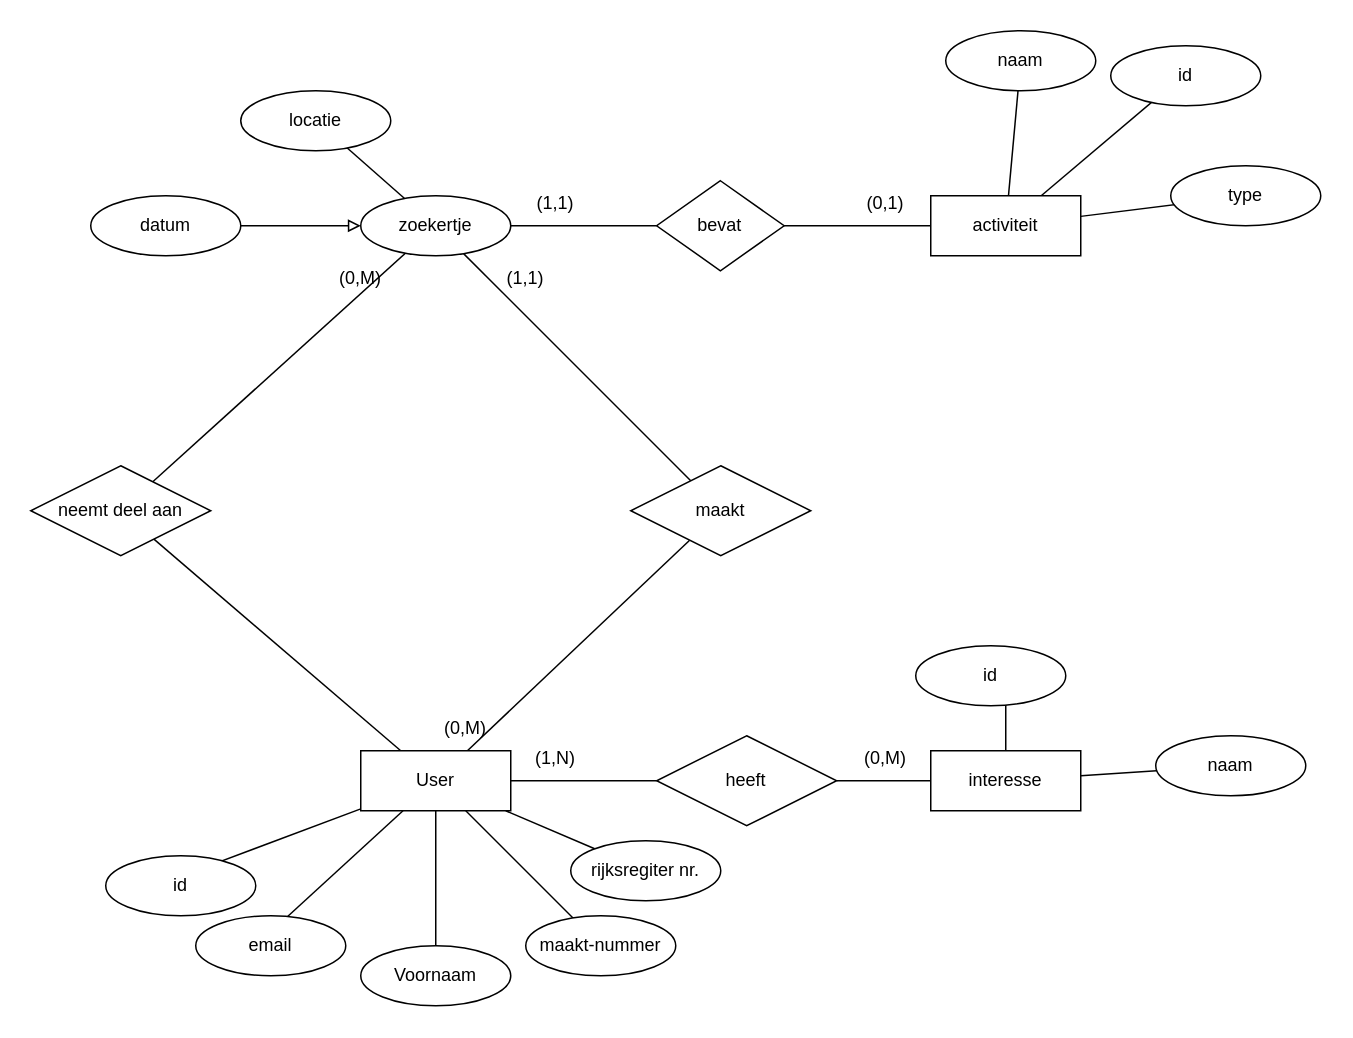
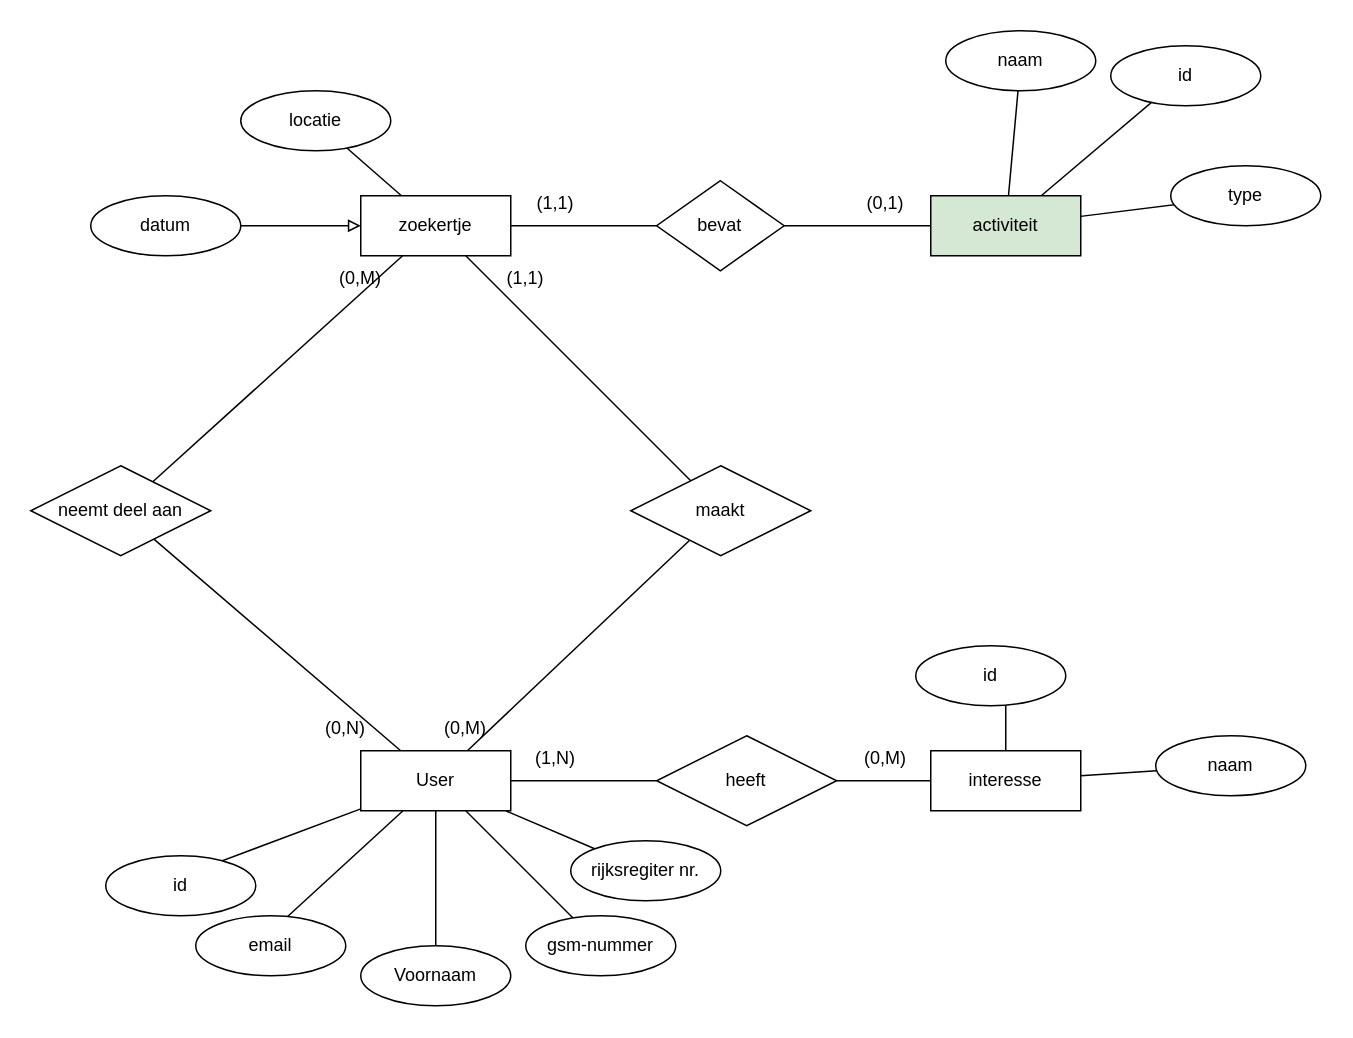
node "zoekertje": shape ellipse -> rectangle
node "activiteit": fillcolor #ffffff -> #d5e8d4
node "(0,N)": added
node "maakt-nummer": label "maakt-nummer" -> "gsm-nummer"
